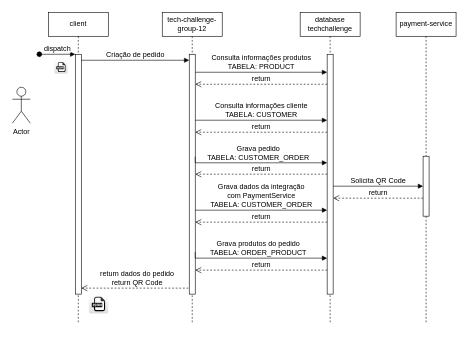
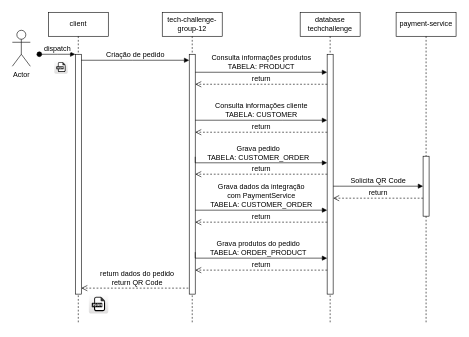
node "Actor": moved (21, 105) -> (21, 48)
